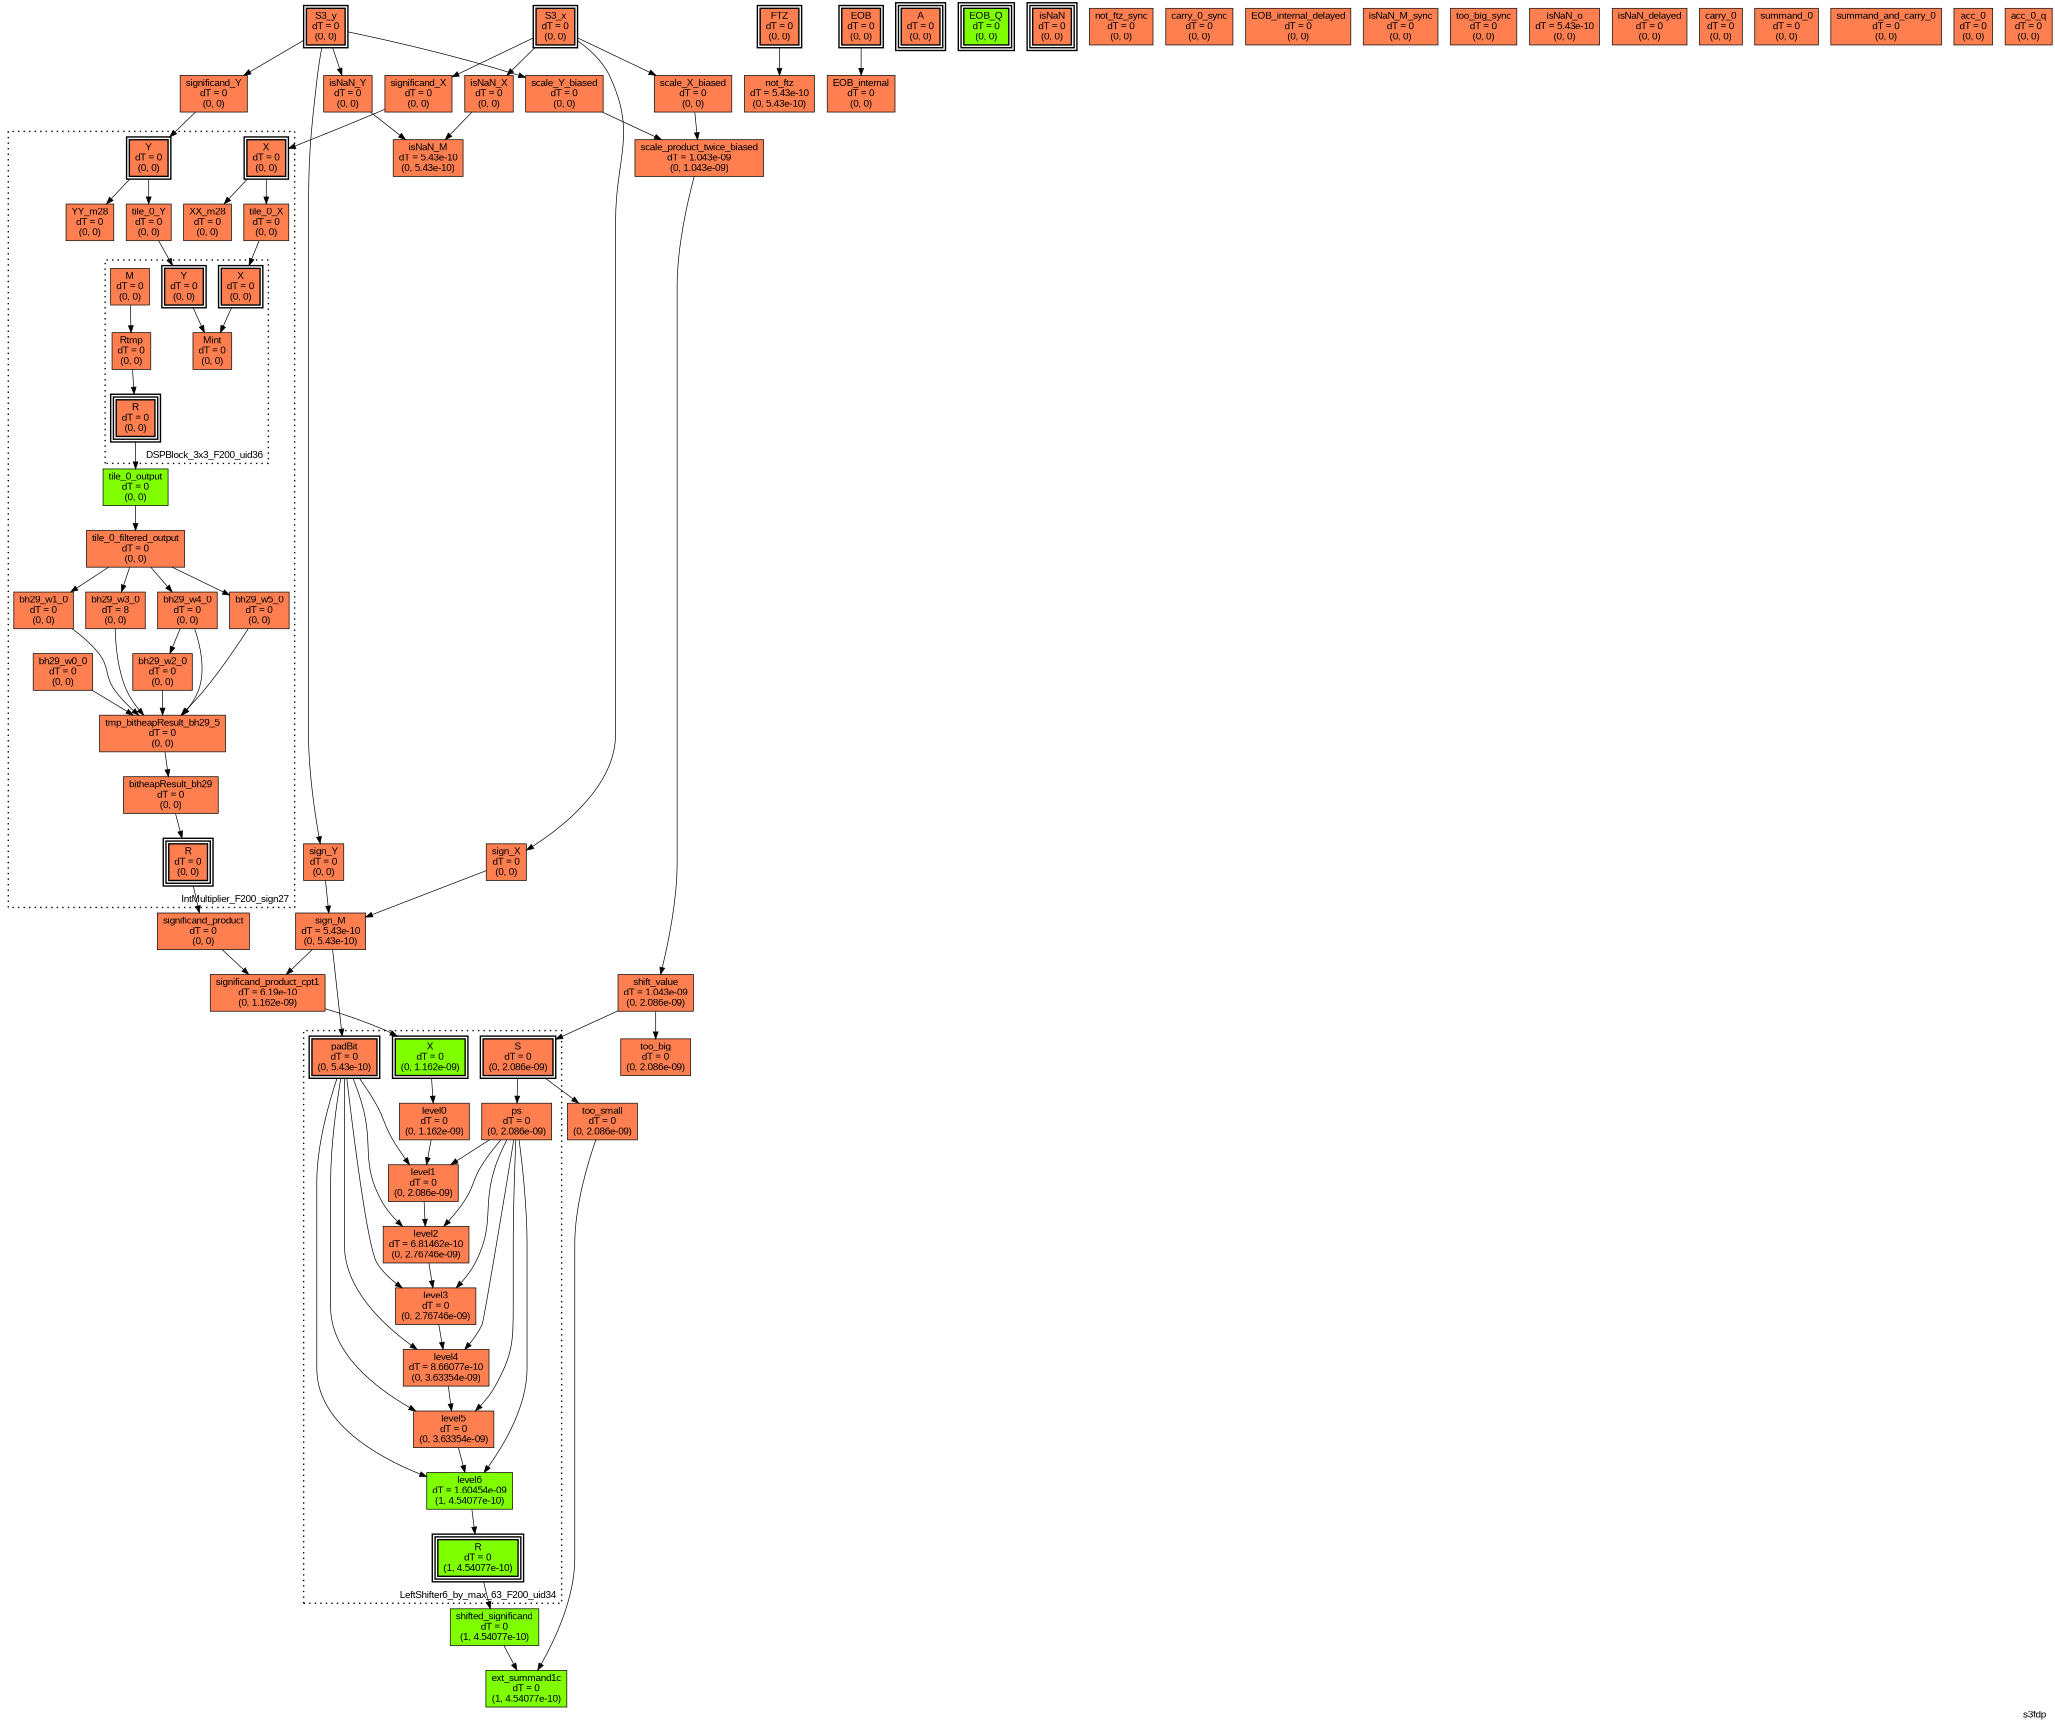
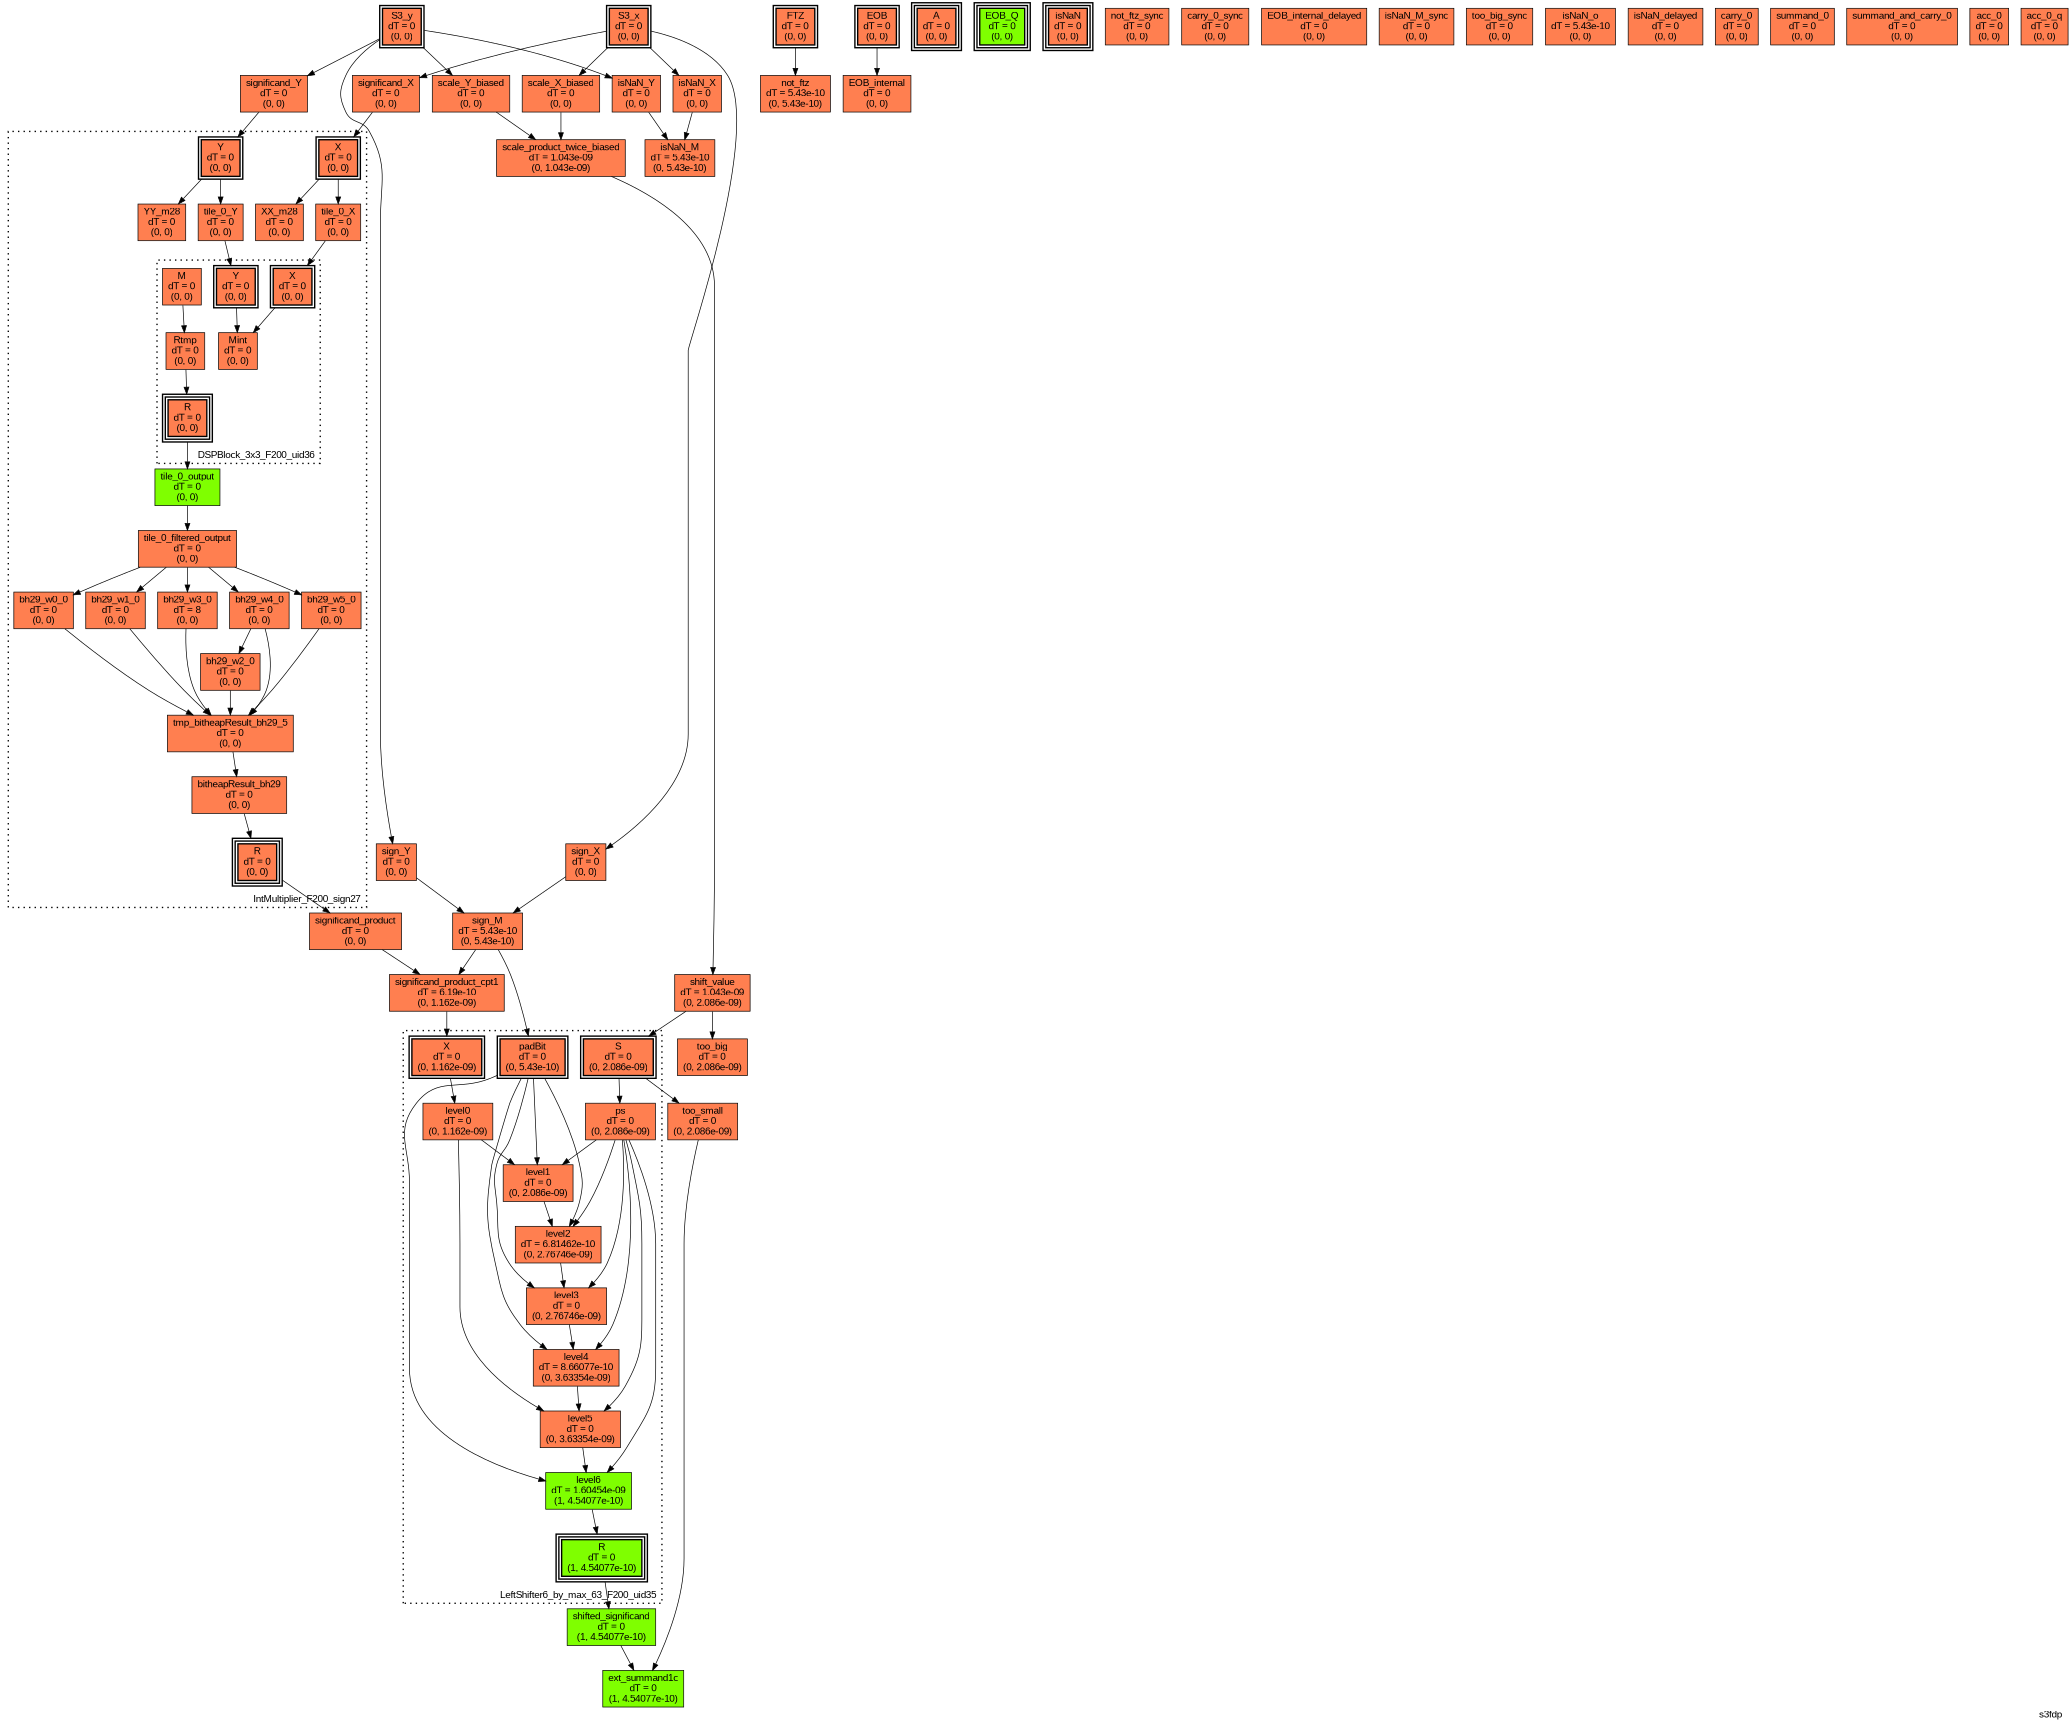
edge "tile_0_filtered_output dT = 0 (0, 0)" -> "bh29_w0_0 dT = 0 (0, 0)": added
node "X dT = 0 (0, 1.162e-09)": fillcolor chartreuse -> coral
edge "padBit dT = 0 (0, 5.43e-10)" -> "level5 dT = 0 (0, 3.63354e-09)": now "level0 dT = 0 (0, 1.162e-09)" -> "level5 dT = 0 (0, 3.63354e-09)"
cluster "LeftShifter6_by_max_63_F200_uid34": label "LeftShifter6_by_max_63_F200_uid34" -> "LeftShifter6_by_max_63_F200_uid35"
